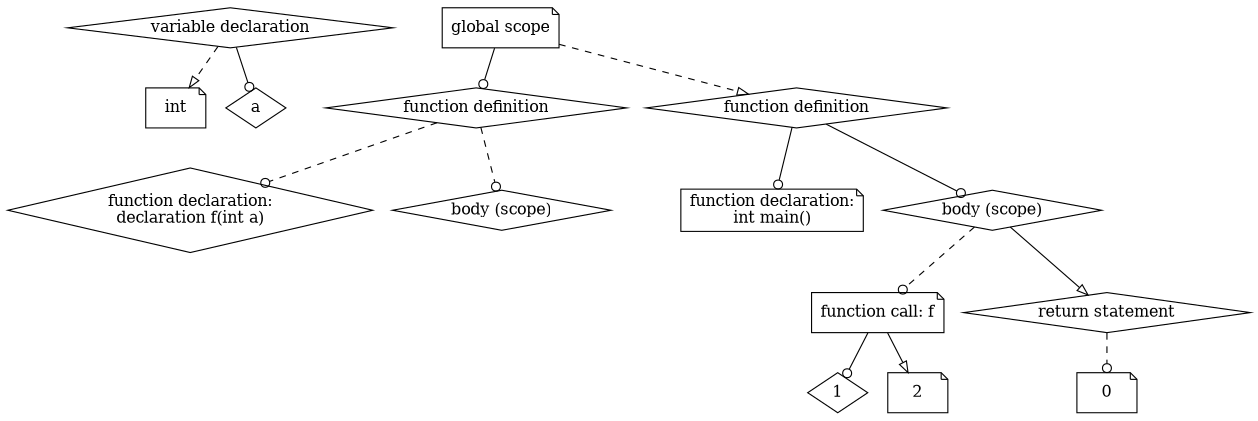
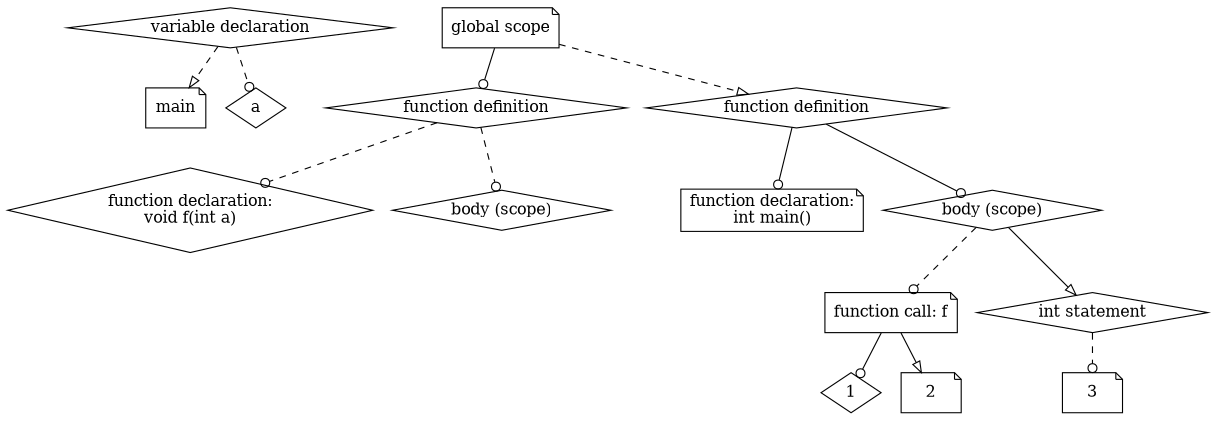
edge "variable declaration" -> "a": style solid -> dashed
node "int": label "int" -> "main"
node "function declaration: declaration f(int a)": label "function declaration: declaration f(int a)" -> "function declaration: void f(int a)"
node "return statement": label "return statement" -> "int statement"
node "0": label "0" -> "3"
